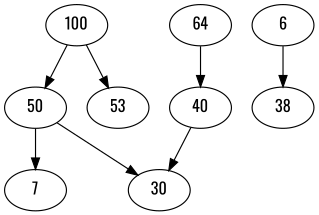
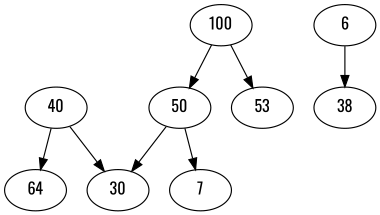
edge "64" -> "40": reversed
